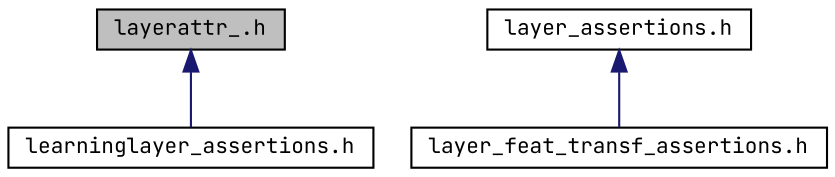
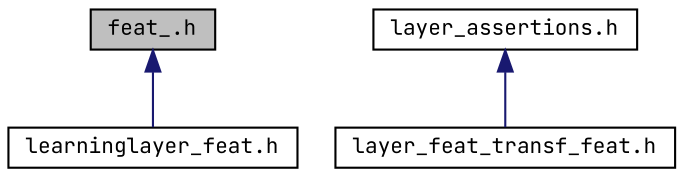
node "layerattr_.h": label "layerattr_.h" -> "feat_.h"
node "learninglayer_assertions.h": label "learninglayer_assertions.h" -> "learninglayer_feat.h"
node "layer_feat_transf_assertions.h": label "layer_feat_transf_assertions.h" -> "layer_feat_transf_feat.h"
